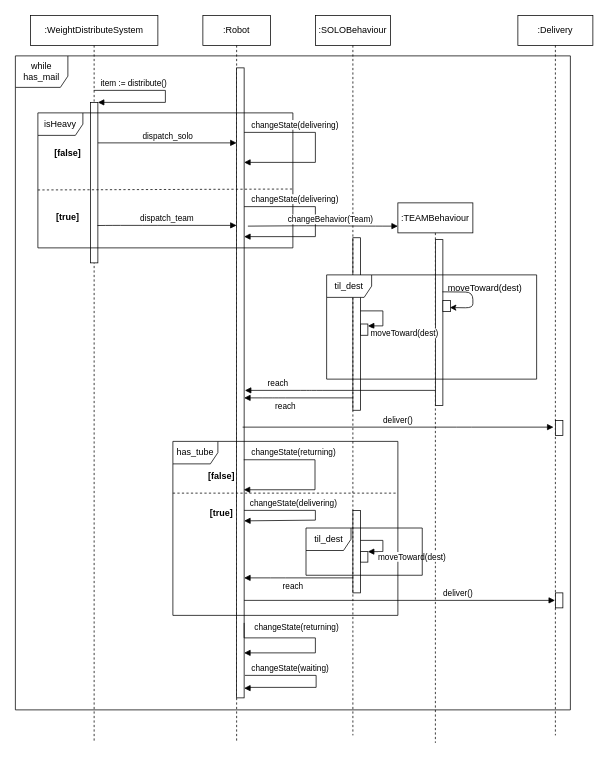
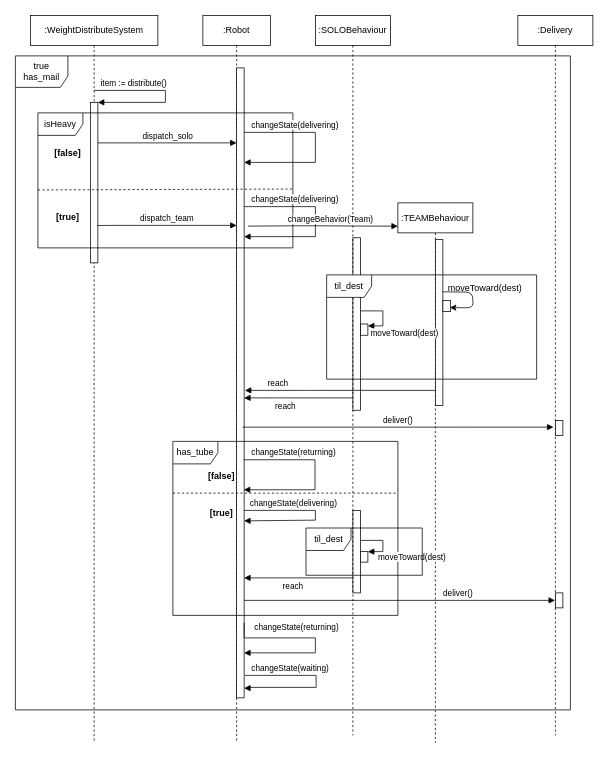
node "while has_mail": label "while has_mail" -> "true has_mail"
